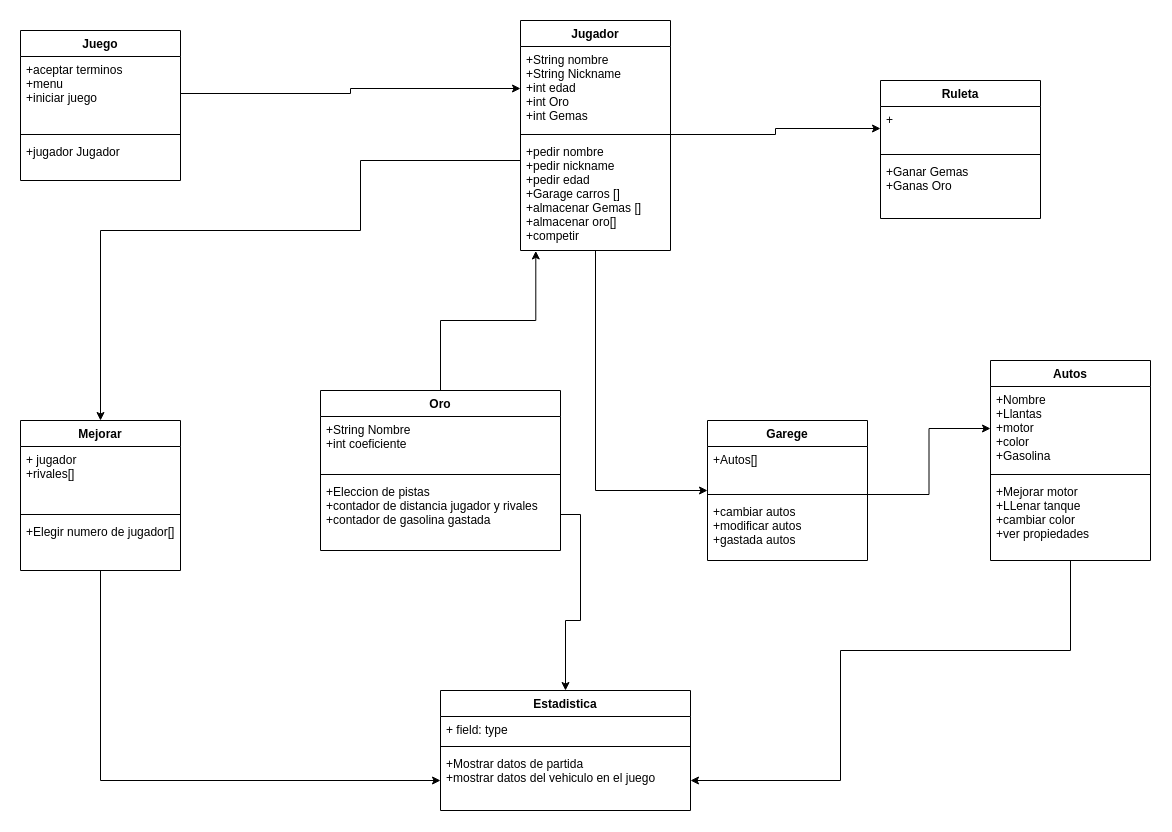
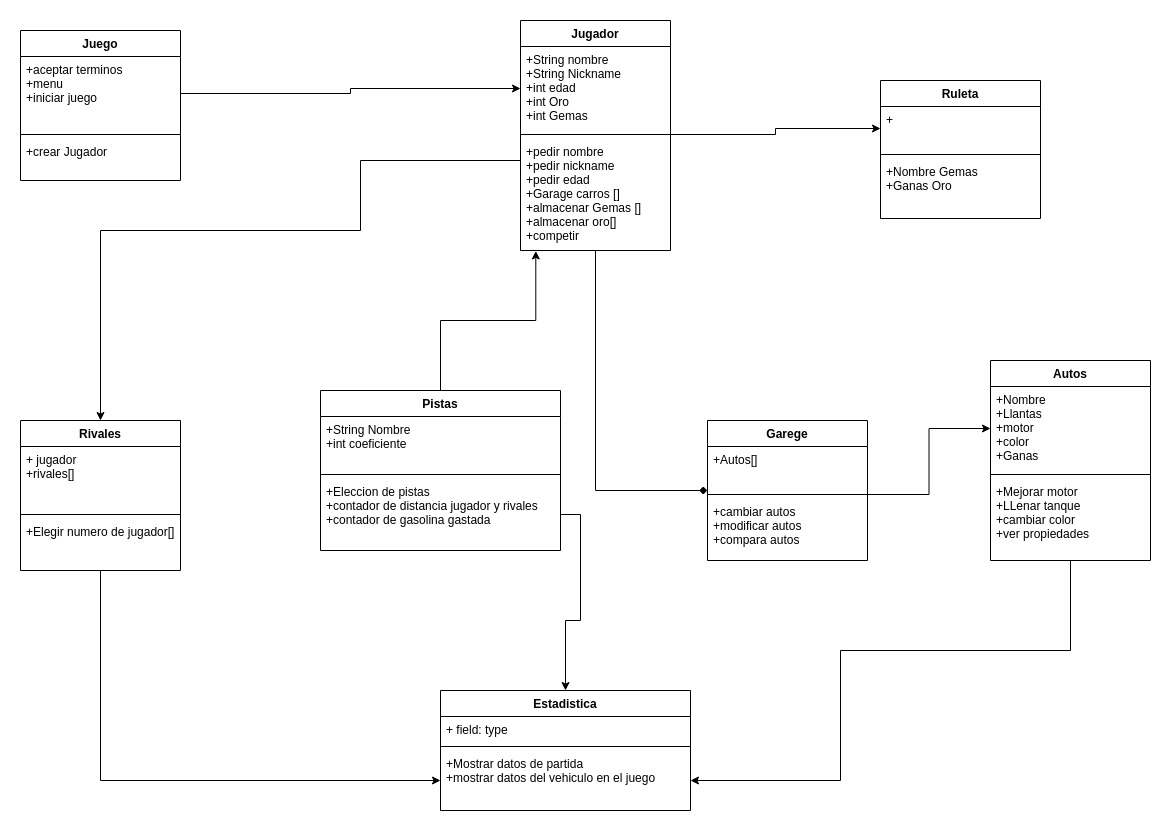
node "+jugador Jugador": label "+jugador Jugador" -> "+crear Jugador"
node "+Ganar Gemas +Ganas Oro": label "+Ganar Gemas +Ganas Oro" -> "+Nombre Gemas +Ganas Oro"
node "+Nombre +Llantas +motor +color +Gasolina": label "+Nombre +Llantas +motor +color +Gasolina" -> "+Nombre +Llantas +motor +color +Ganas"
node "Oro": label "Oro" -> "Pistas"
node "Mejorar": label "Mejorar" -> "Rivales"
edge "Jugador" -> "Garege": arrowhead classic -> diamond
node "+cambiar autos +modificar autos +gastada autos": label "+cambiar autos +modificar autos +gastada autos" -> "+cambiar autos +modificar autos +compara autos"
